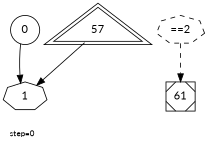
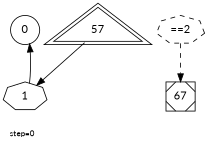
edge "0" -> "1": reversed
node "61": label "61" -> "67"
